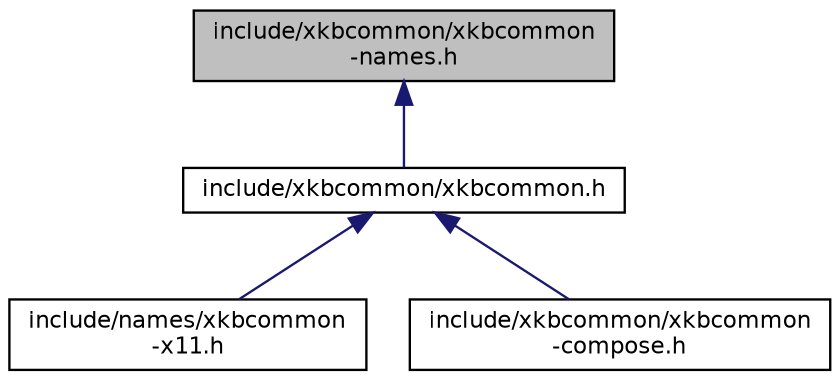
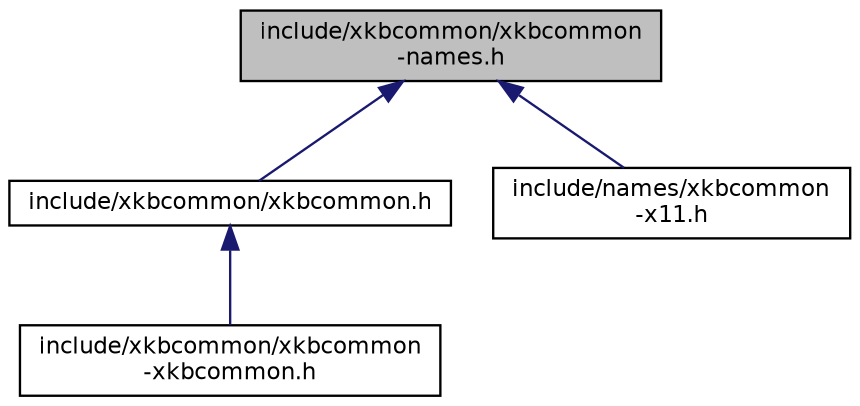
edge "include/names/xkbcommon -x11.h" -> "include/xkbcommon/xkbcommon.h": now "include/names/xkbcommon -x11.h" -> "include/xkbcommon/xkbcommon -names.h"
node "include/xkbcommon/xkbcommon -compose.h": label "include/xkbcommon/xkbcommon -compose.h" -> "include/xkbcommon/xkbcommon -xkbcommon.h"
